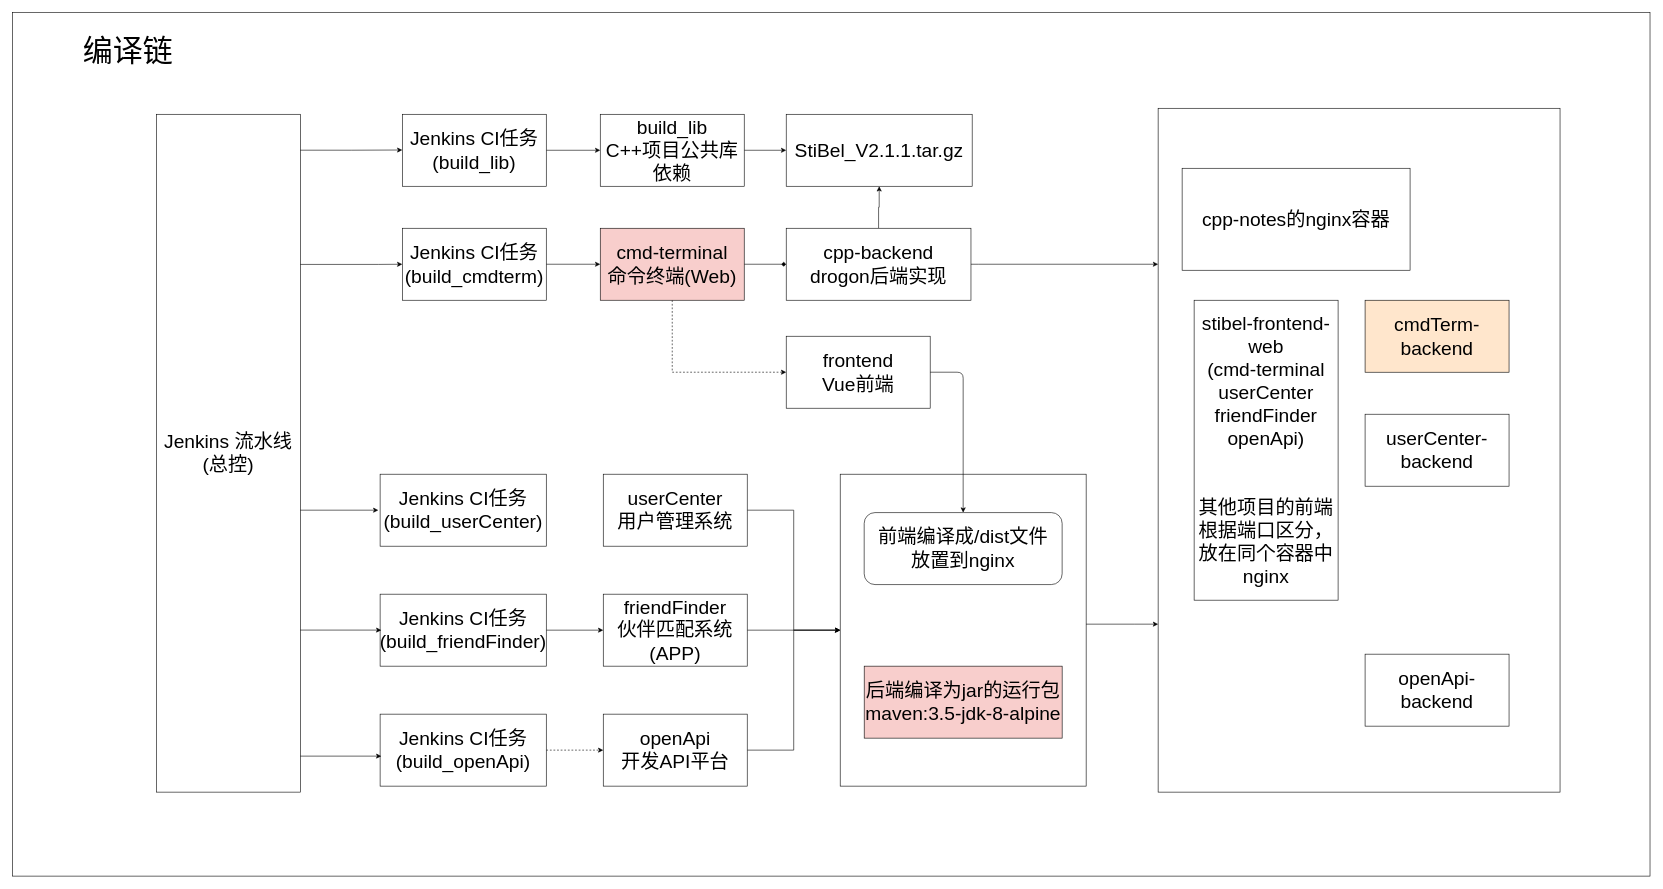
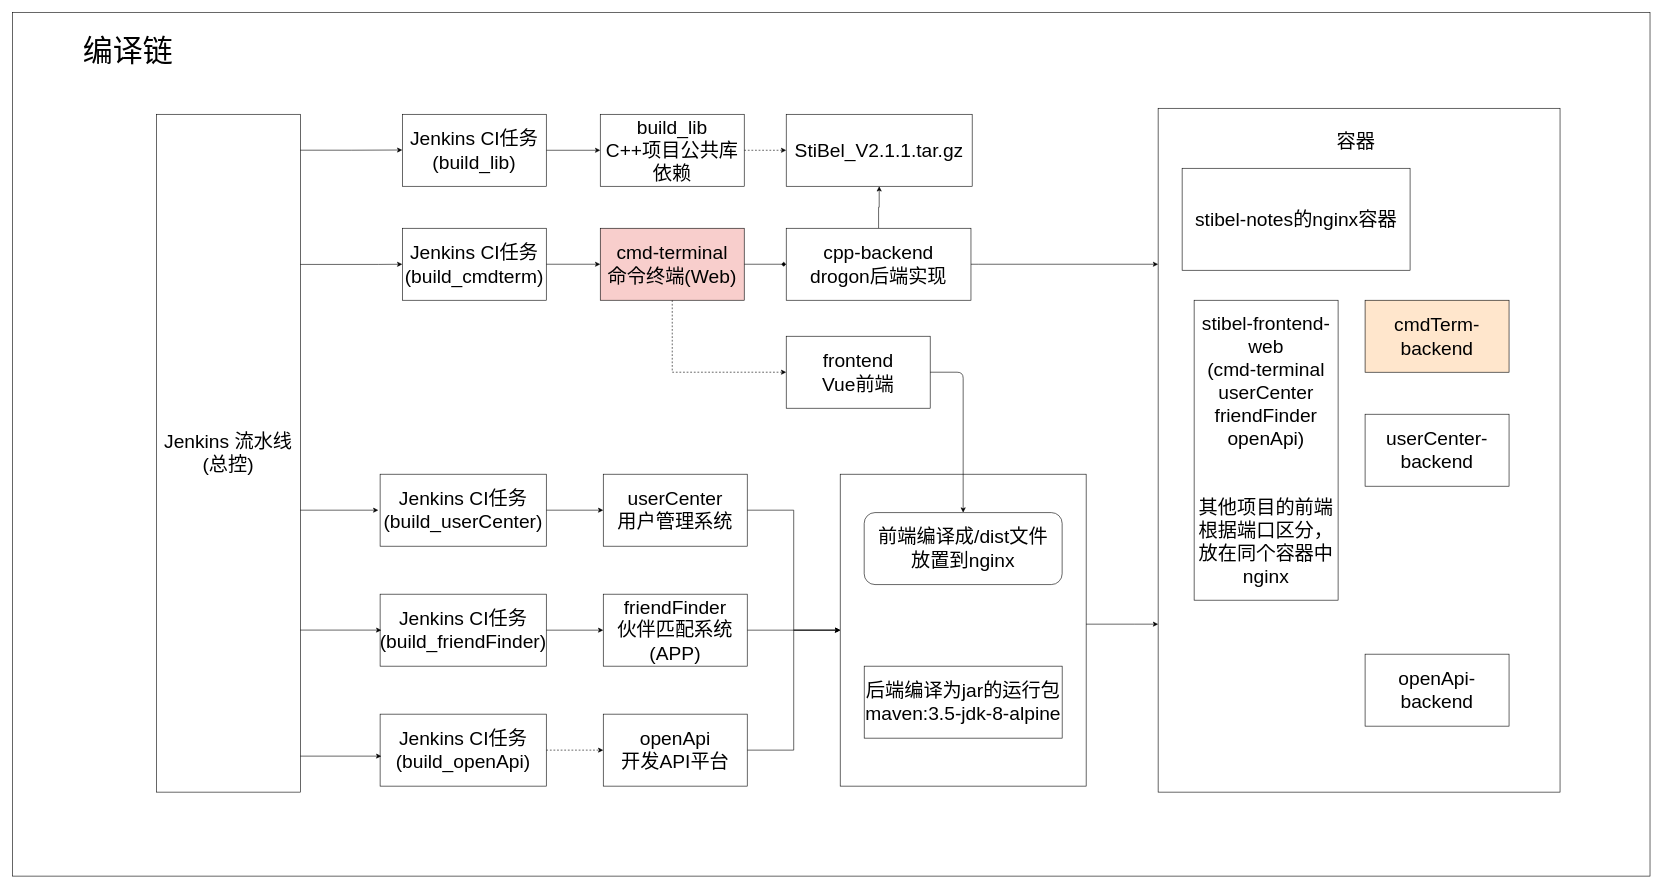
node "容器": added
edge "build_libC++项目公共库依赖" -> "StiBel_V2.1.1.tar.gz": style solid -> dashed
node "cpp-notes的nginx容器": label "cpp-notes的nginx容器" -> "stibel-notes的nginx容器"
edge "Jenkins CI任务(build_userCenter)" -> "userCenter用户管理系统": added
node "后端编译为jar的运行包maven:3.5-jdk-8-alpine": fillcolor #f8cecc -> #ffffff
